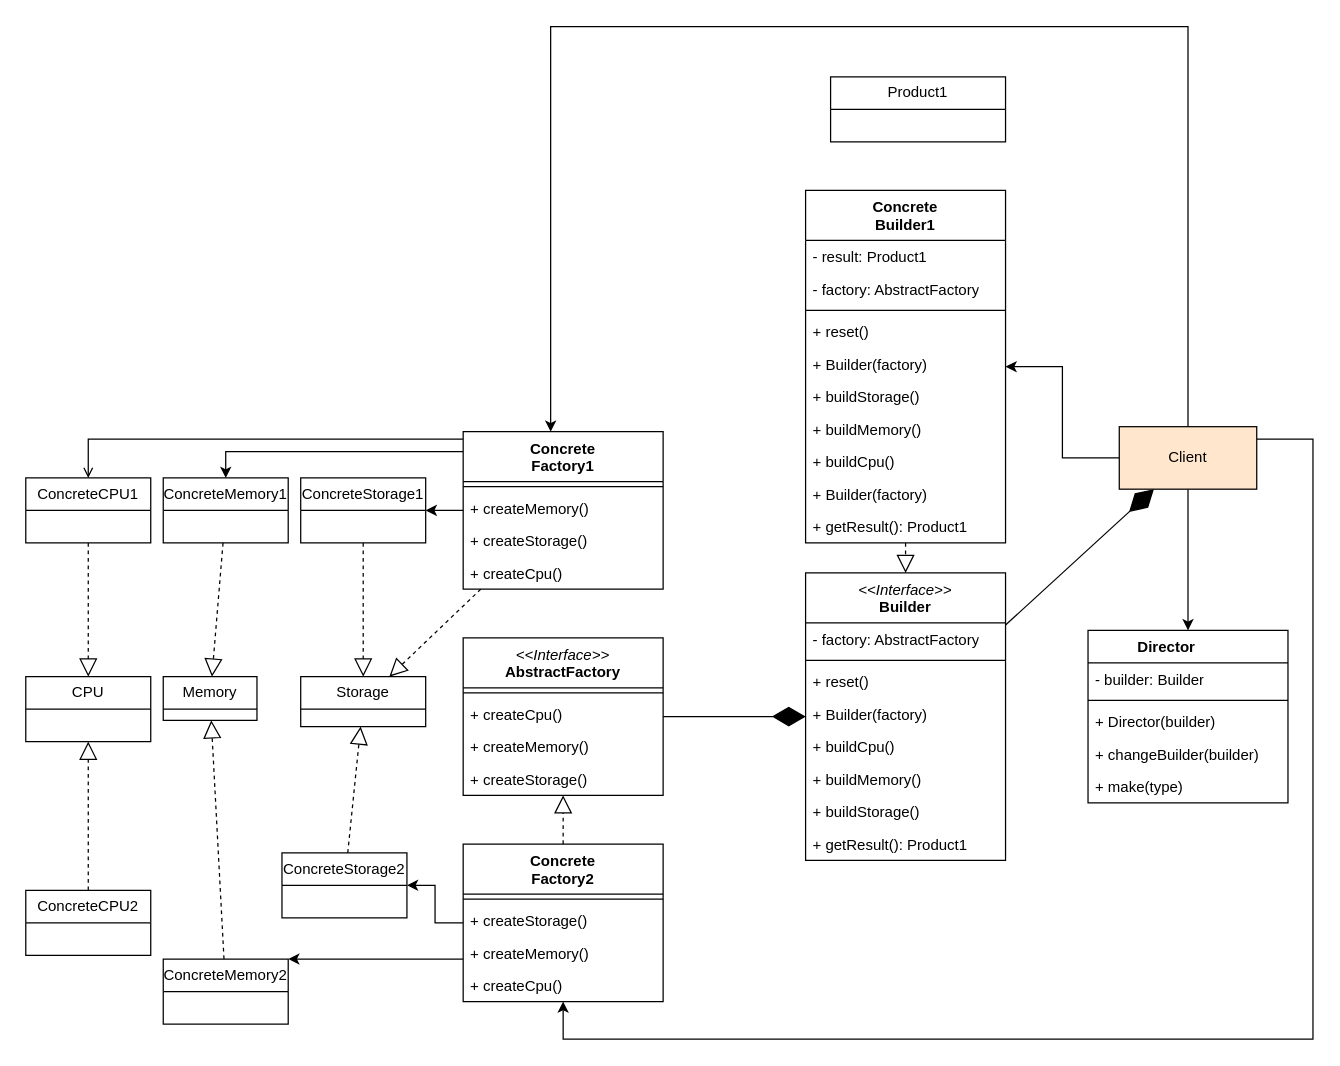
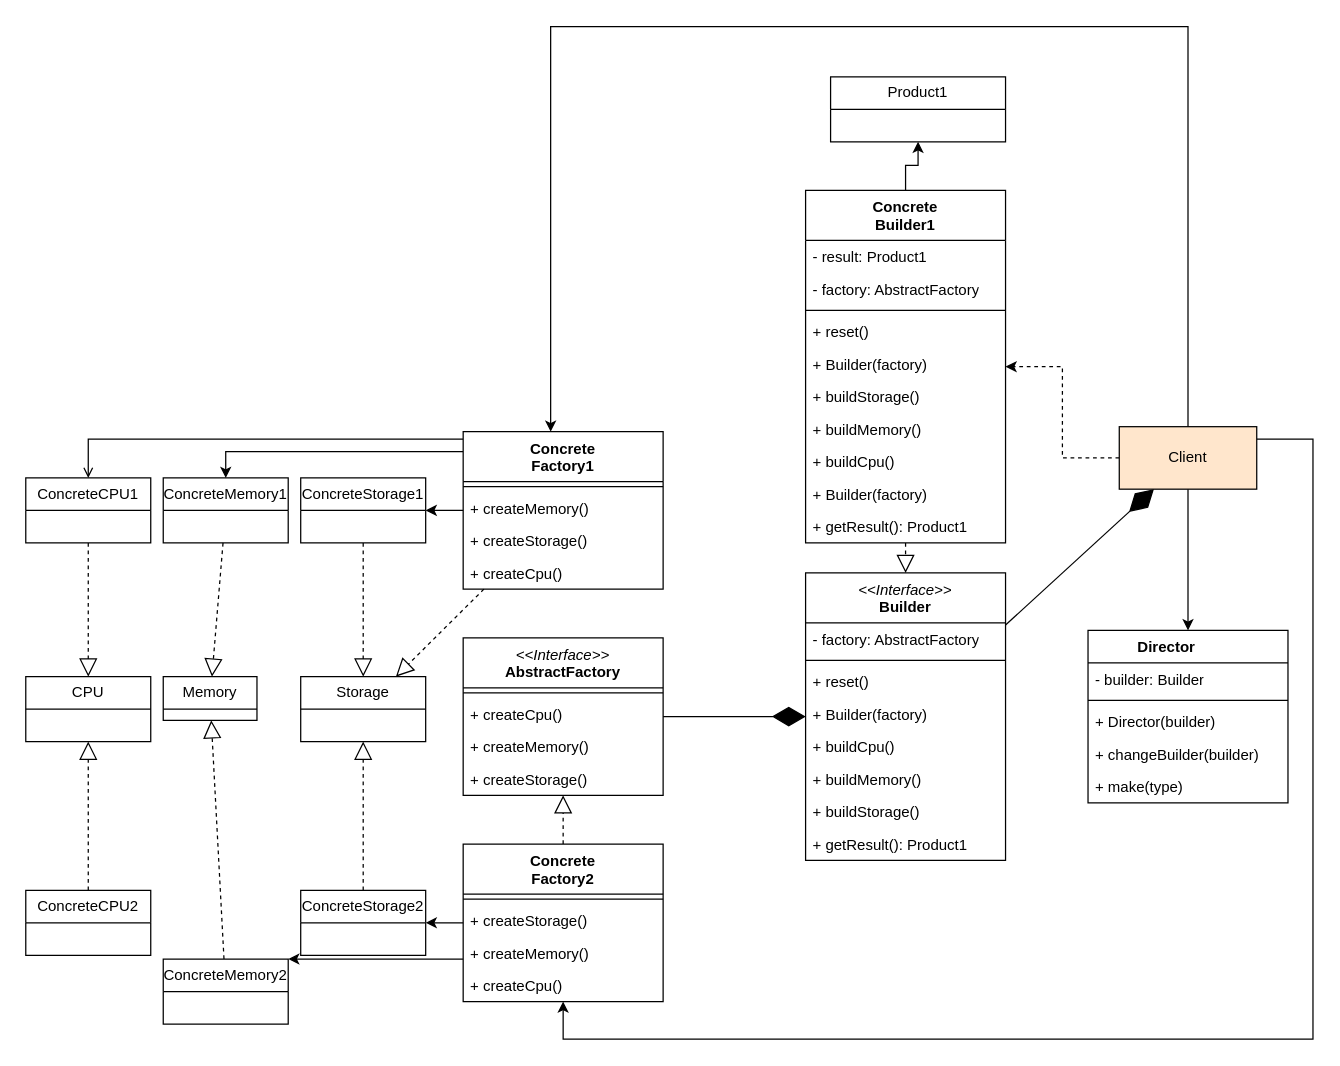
edge "Concrete Builder1" -> "Product1": added
edge "Client" -> "Concrete Builder1": style solid -> dashed
node "Storage": size 125x50 -> 125x65
node "ConcreteStorage2": moved (344, 886) -> (363, 923)
